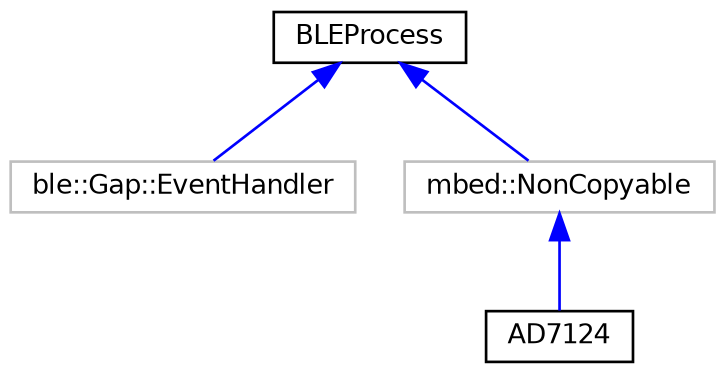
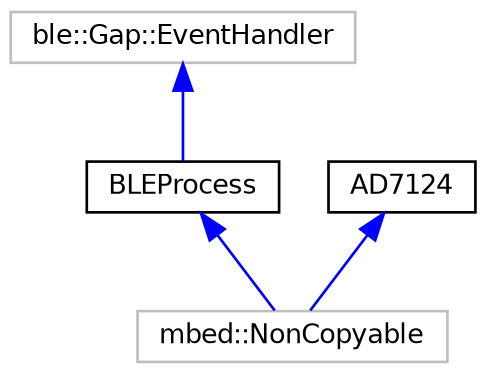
edge "ble::Gap::EventHandler" -> "BLEProcess": reversed
edge "AD7124" -> "mbed::NonCopyable": reversed
